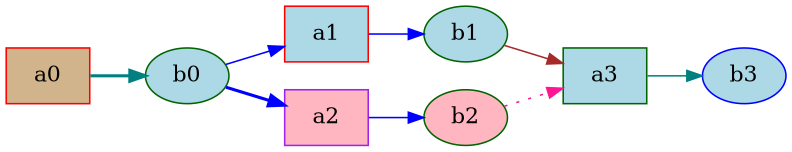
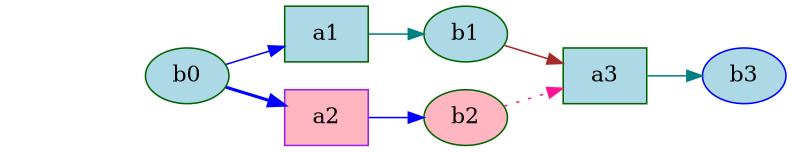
node "a1": color red -> darkgreen
edge "a1" -> "b1": color blue -> teal
node "a0": removed
